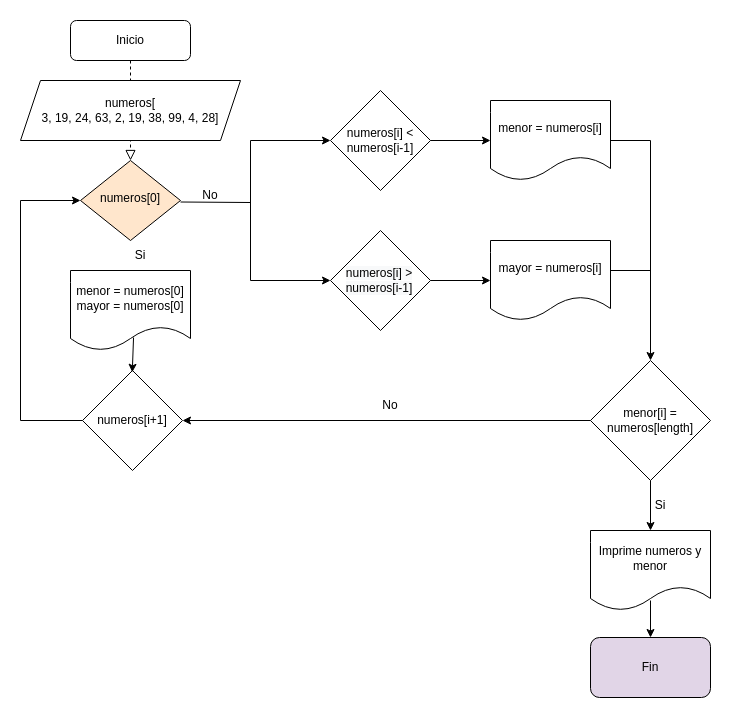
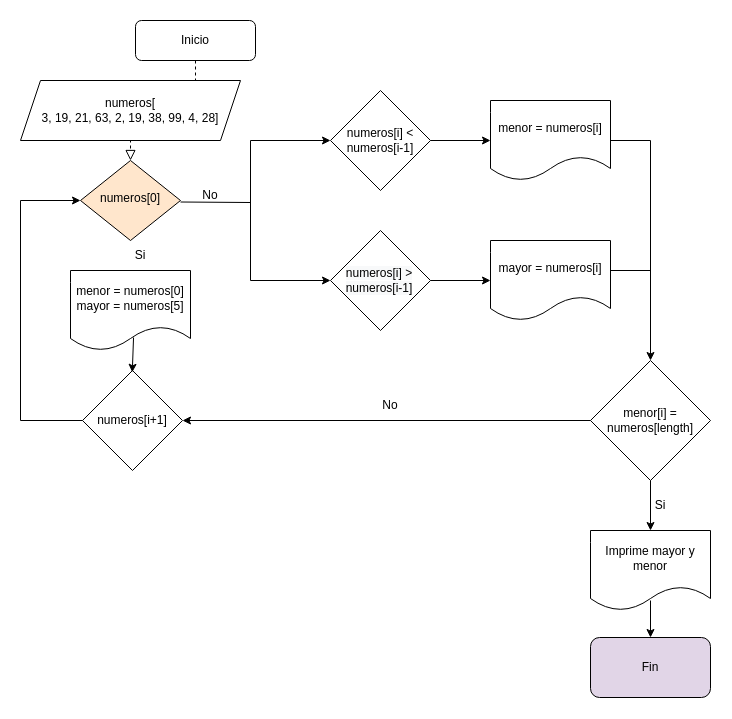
node "Inicio": moved (131, 41) -> (196, 41)
node "numeros[ 3, 19, 24, 63, 2, 19, 38, 99, 4, 28]": label "numeros[ 3, 19, 24, 63, 2, 19, 38, 99, 4, 28]" -> "numeros[ 3, 19, 21, 63, 2, 19, 38, 99, 4, 28]"
node "menor = numeros[0] mayor = numeros[0]": label "menor = numeros[0] mayor = numeros[0]" -> "menor = numeros[0] mayor = numeros[5]"
node "Imprime numeros y menor": label "Imprime numeros y menor" -> "Imprime mayor y menor"
